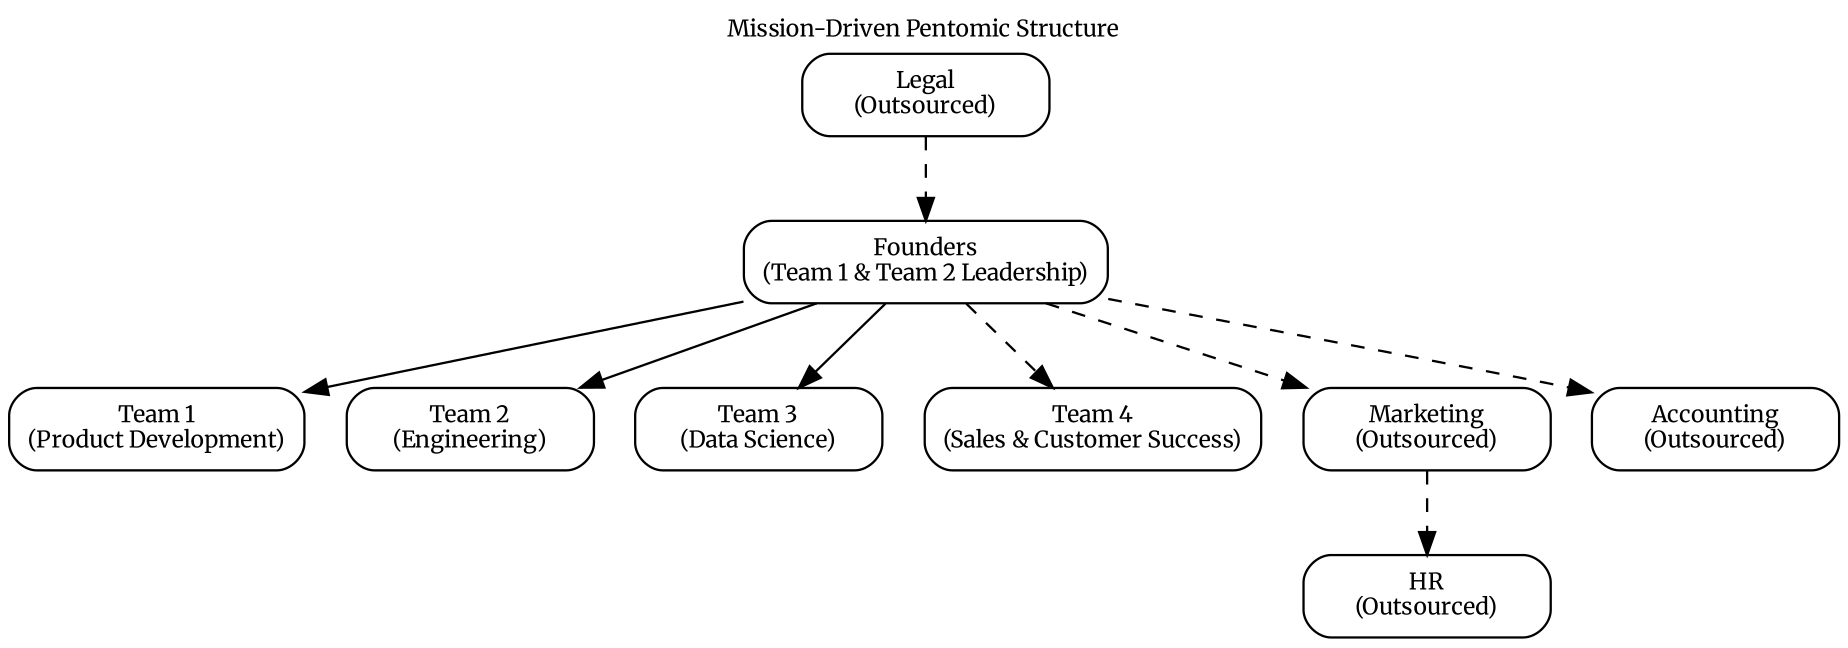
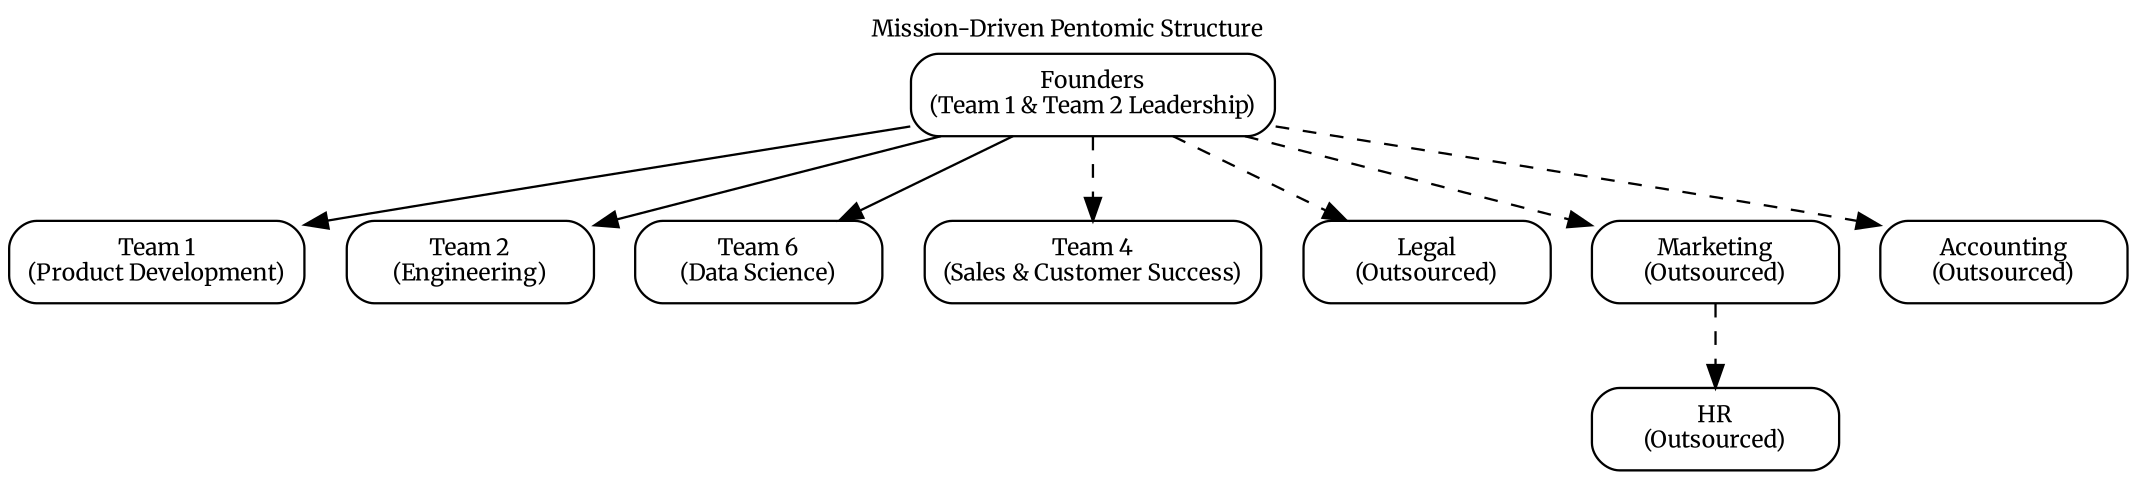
edge "Legal (Outsourced)" -> "Founders (Team 1 & Team 2 Leadership)": reversed
node "Team 3 (Data Science)": label "Team 3 (Data Science)" -> "Team 6 (Data Science)"
